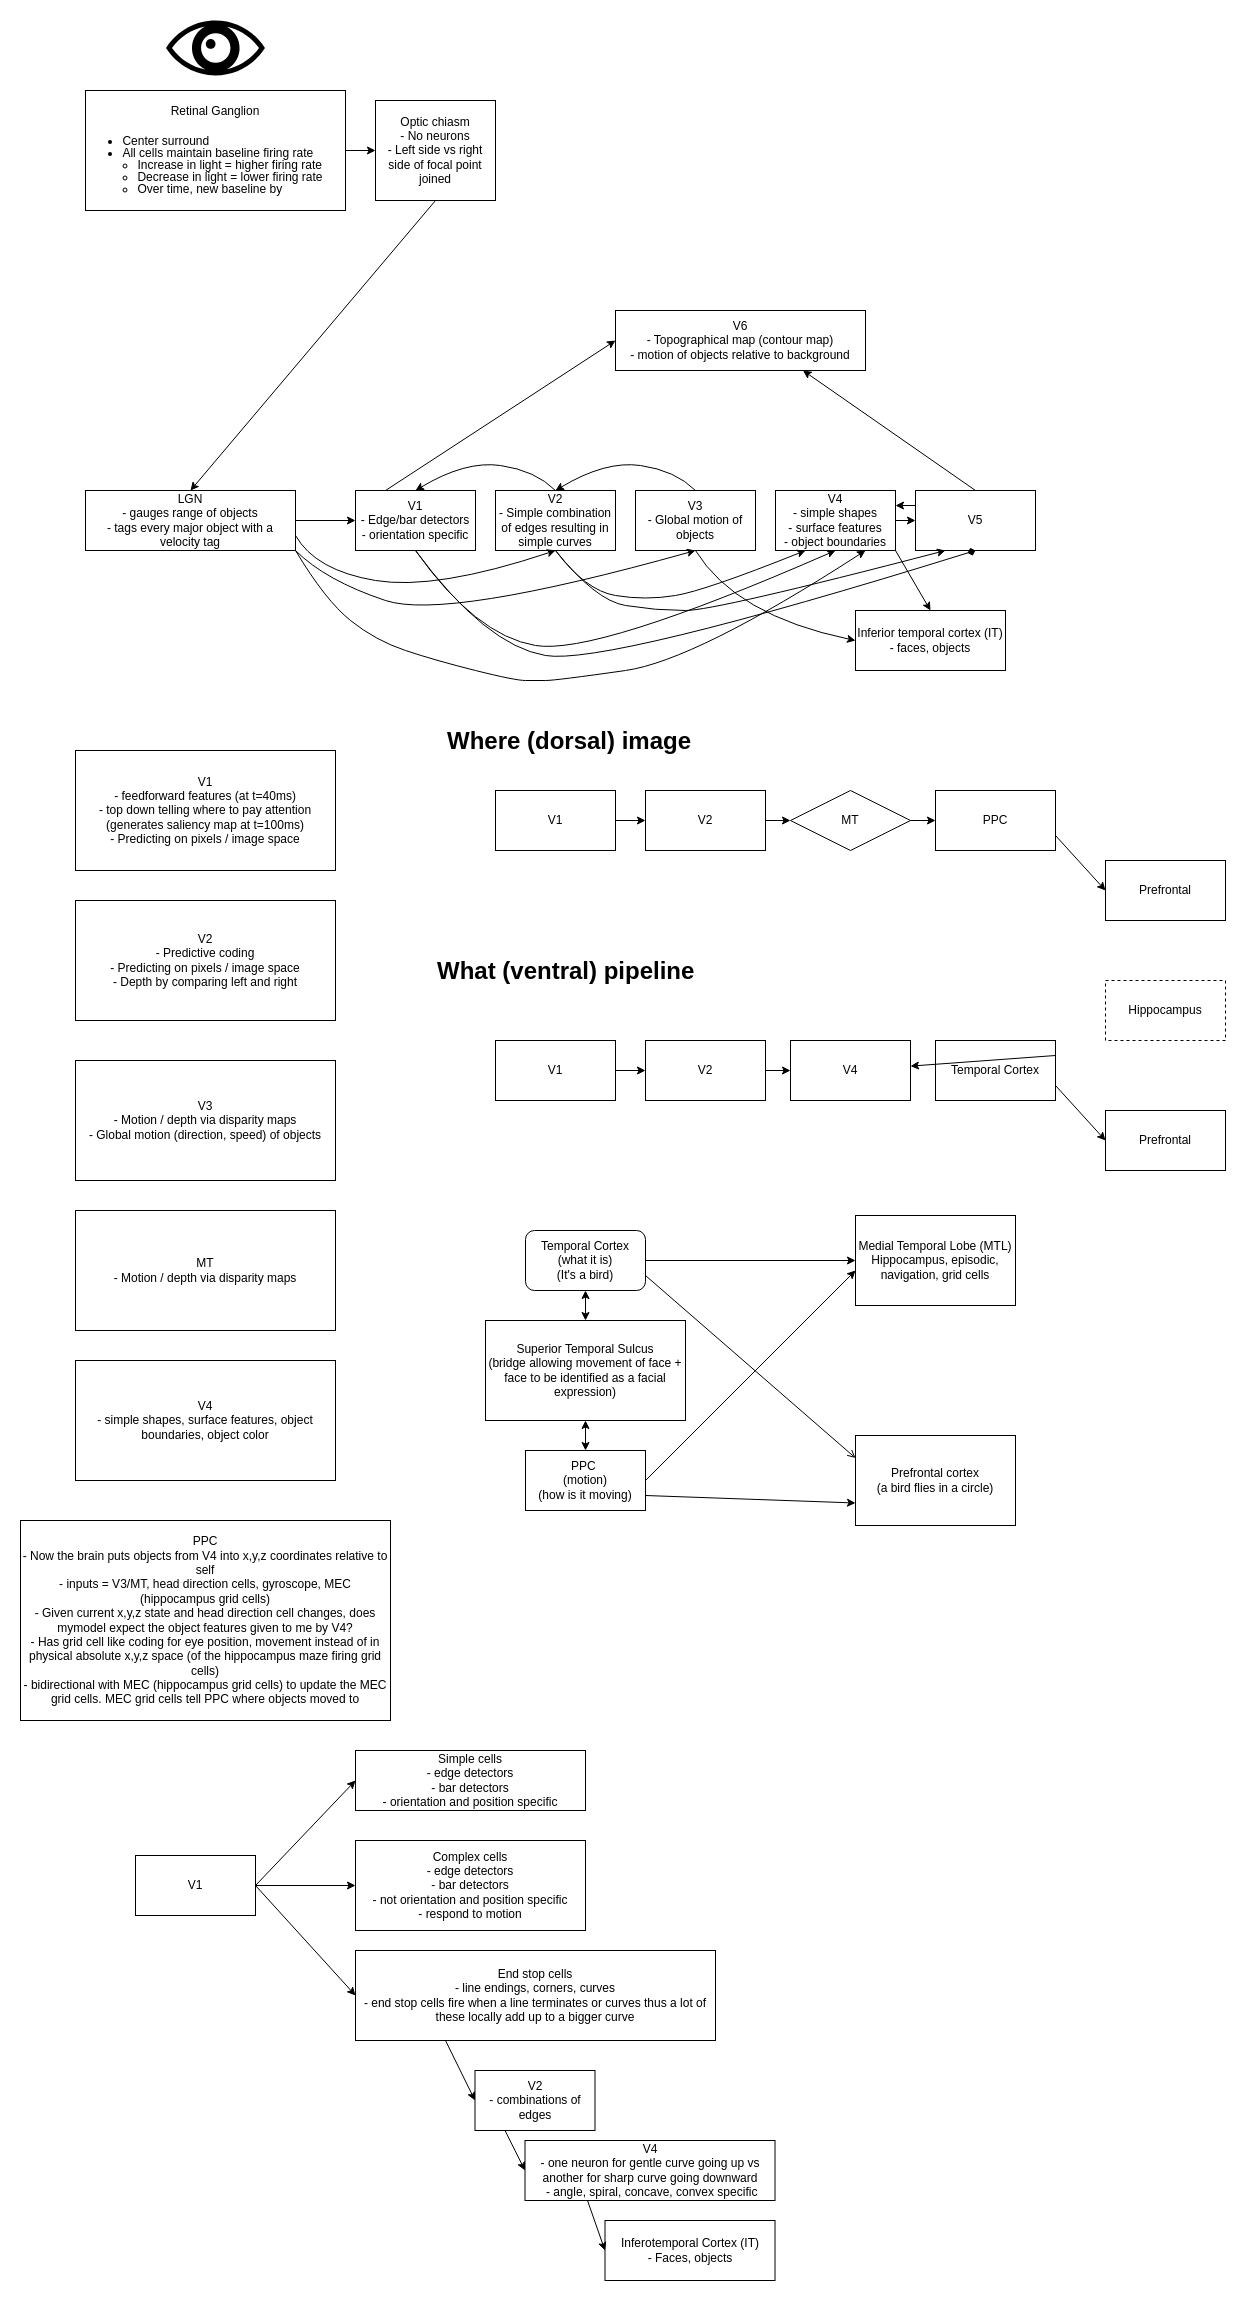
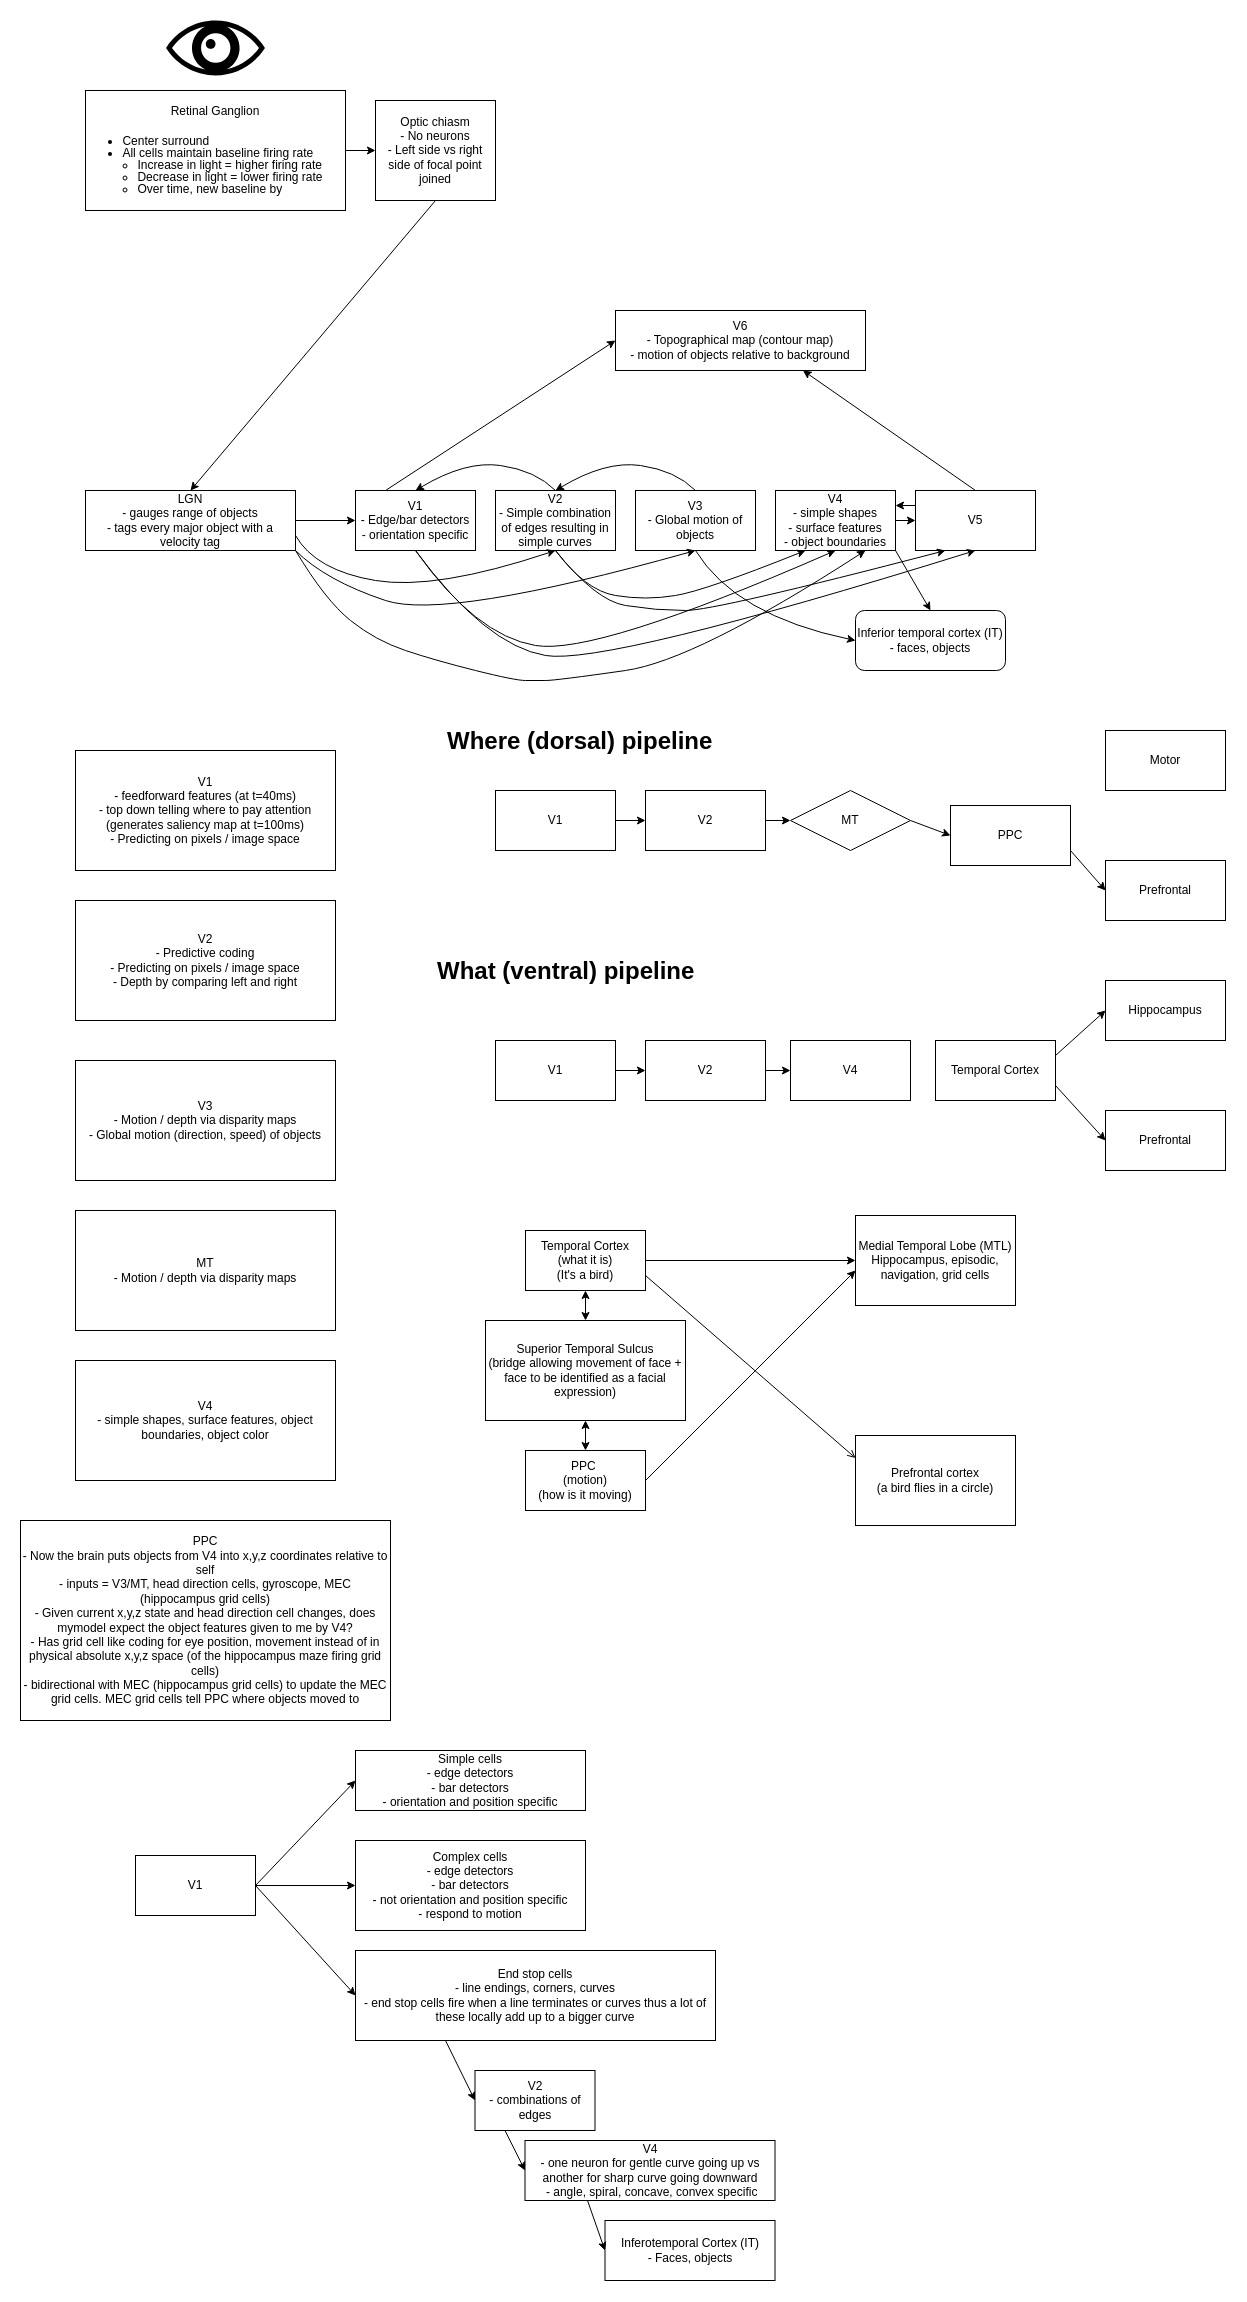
edge "V1 - Edge/bar detectors - orientation specific" -> "V5": arrowhead diamond -> classic
node "Inferior temporal cortex (IT) - faces, objects": shape rectangle -> rounded rectangle
node "Where (dorsal) image": label "Where (dorsal) image" -> "Where (dorsal) pipeline"
node "Motor": added
node "PPC": moved (996, 821) -> (1011, 836)
node "Hippocampus": style dashed -> solid
edge "Temporal Cortex" -> "V4": now "Temporal Cortex" -> "Hippocampus"
node "Temporal Cortex (what it is) (It's a bird)": shape rounded rectangle -> rectangle
edge "PPC (motion) (how is it moving)" -> "Prefrontal cortex (a bird flies in a circle)": removed
